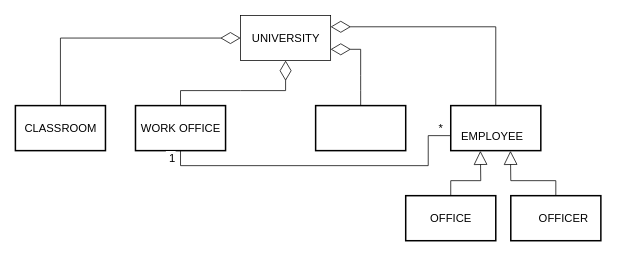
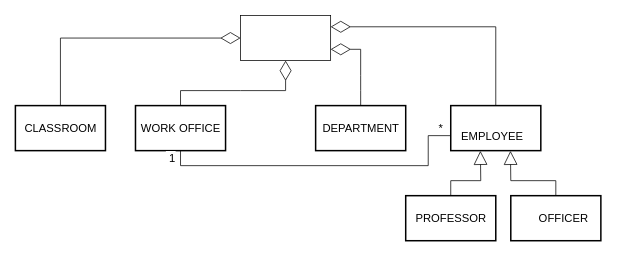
node "UNIVERSITY": removed
node "DEPARTMENT": added
node "OFFICE": label "OFFICE" -> "PROFESSOR"
